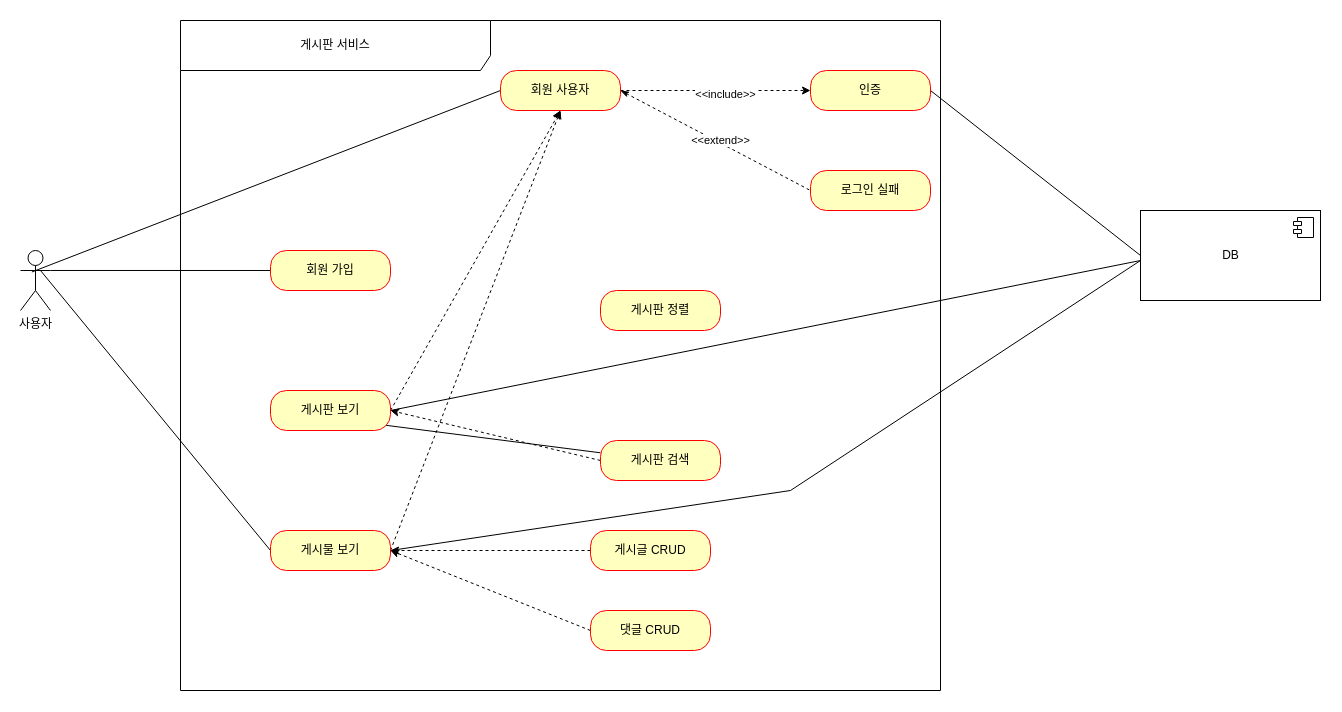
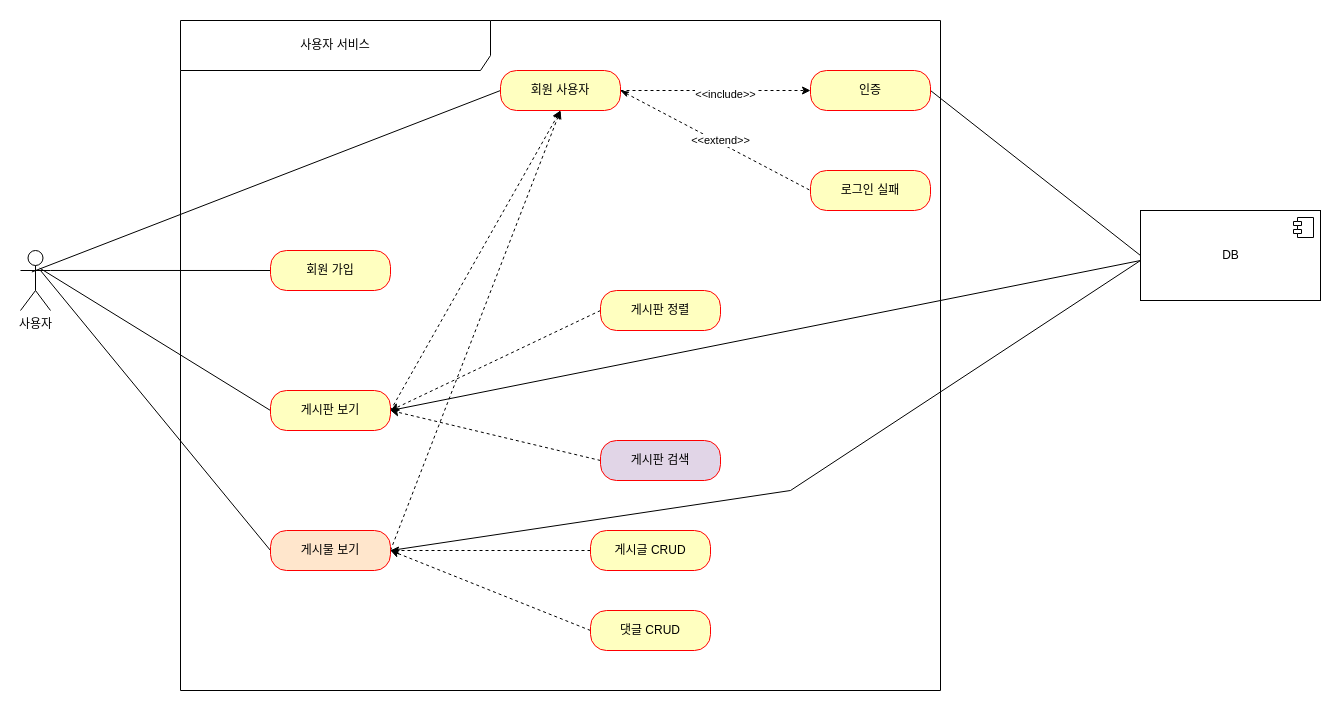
node "게시판 서비스": label "게시판 서비스" -> "사용자 서비스"
edge "게시판 정렬" -> "게시판 보기": added
edge "게시판 보기" -- "게시판 검색": now "게시판 보기" -- "사용자"
node "게시판 검색": fillcolor #ffffc0 -> #e1d5e7
node "게시물 보기": fillcolor #ffffc0 -> #ffe6cc
